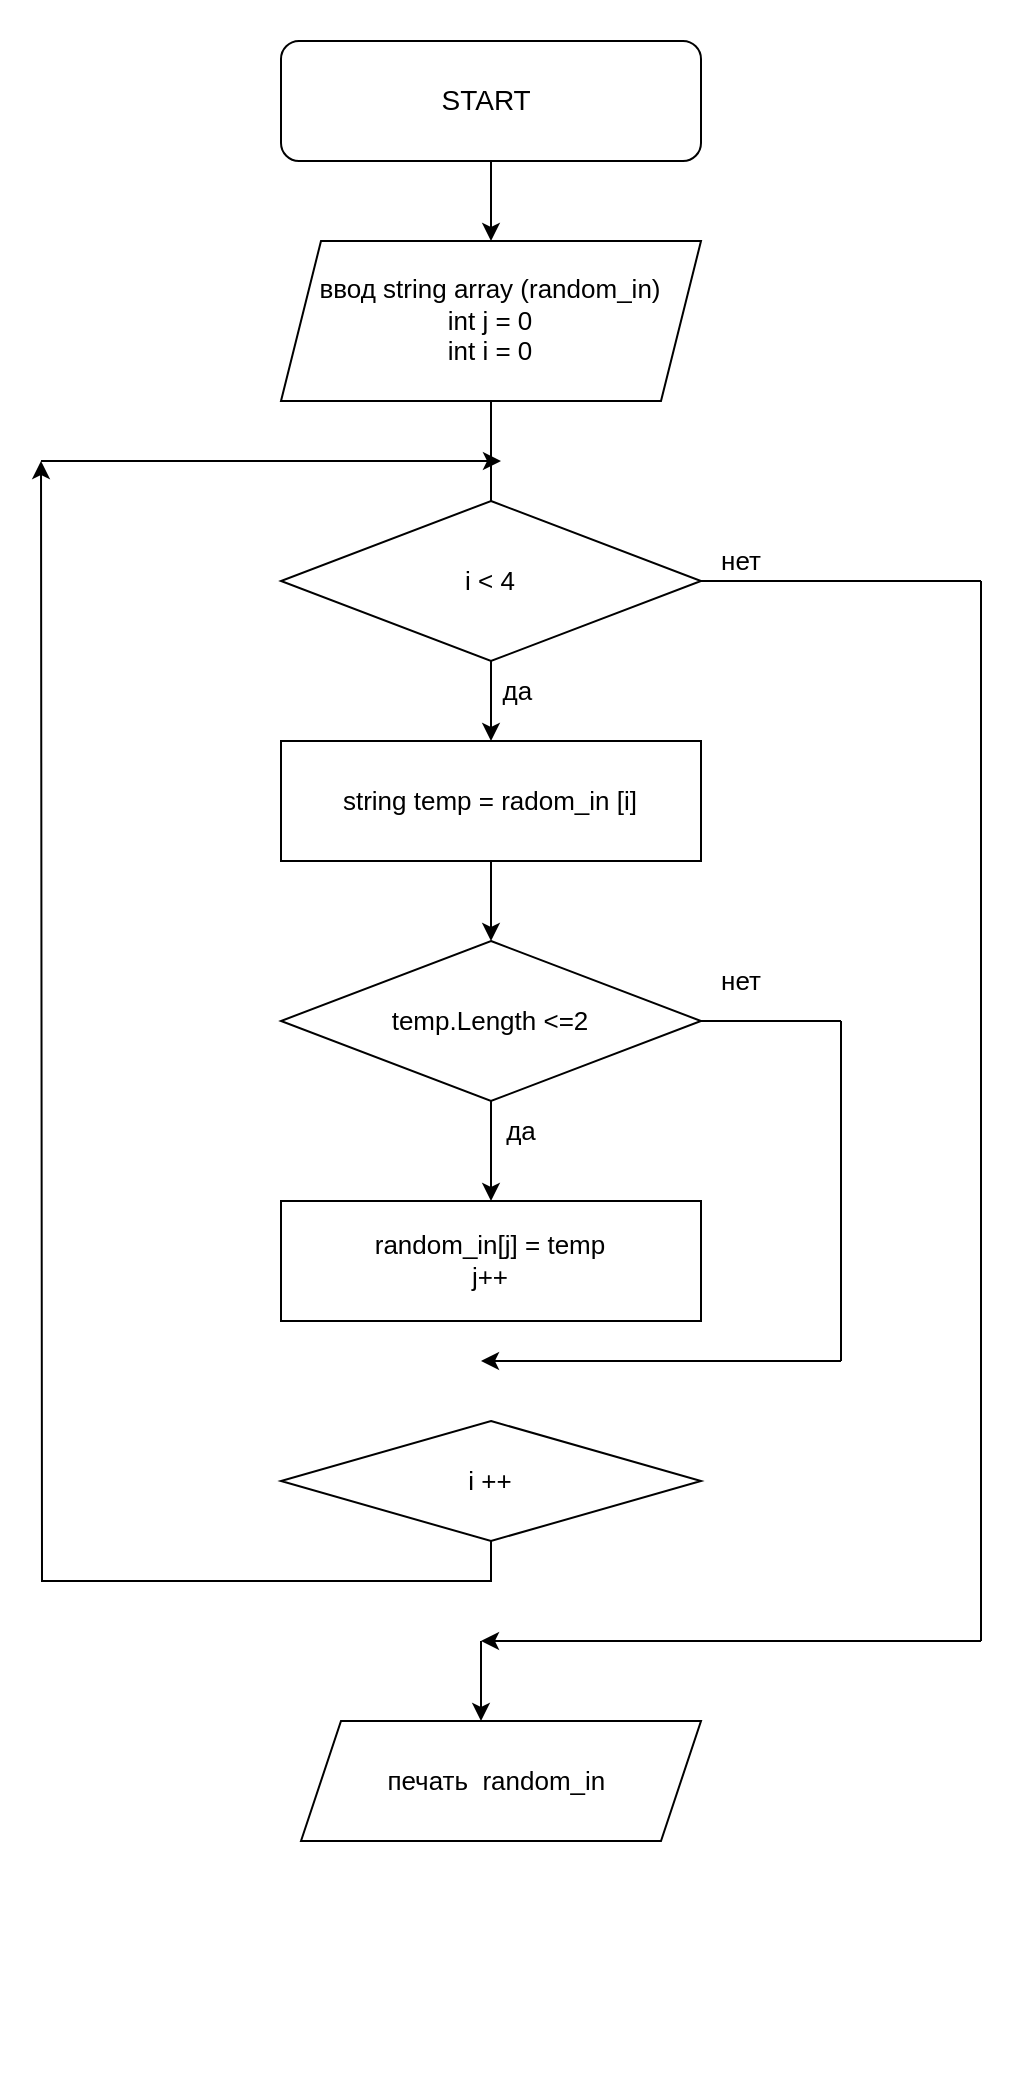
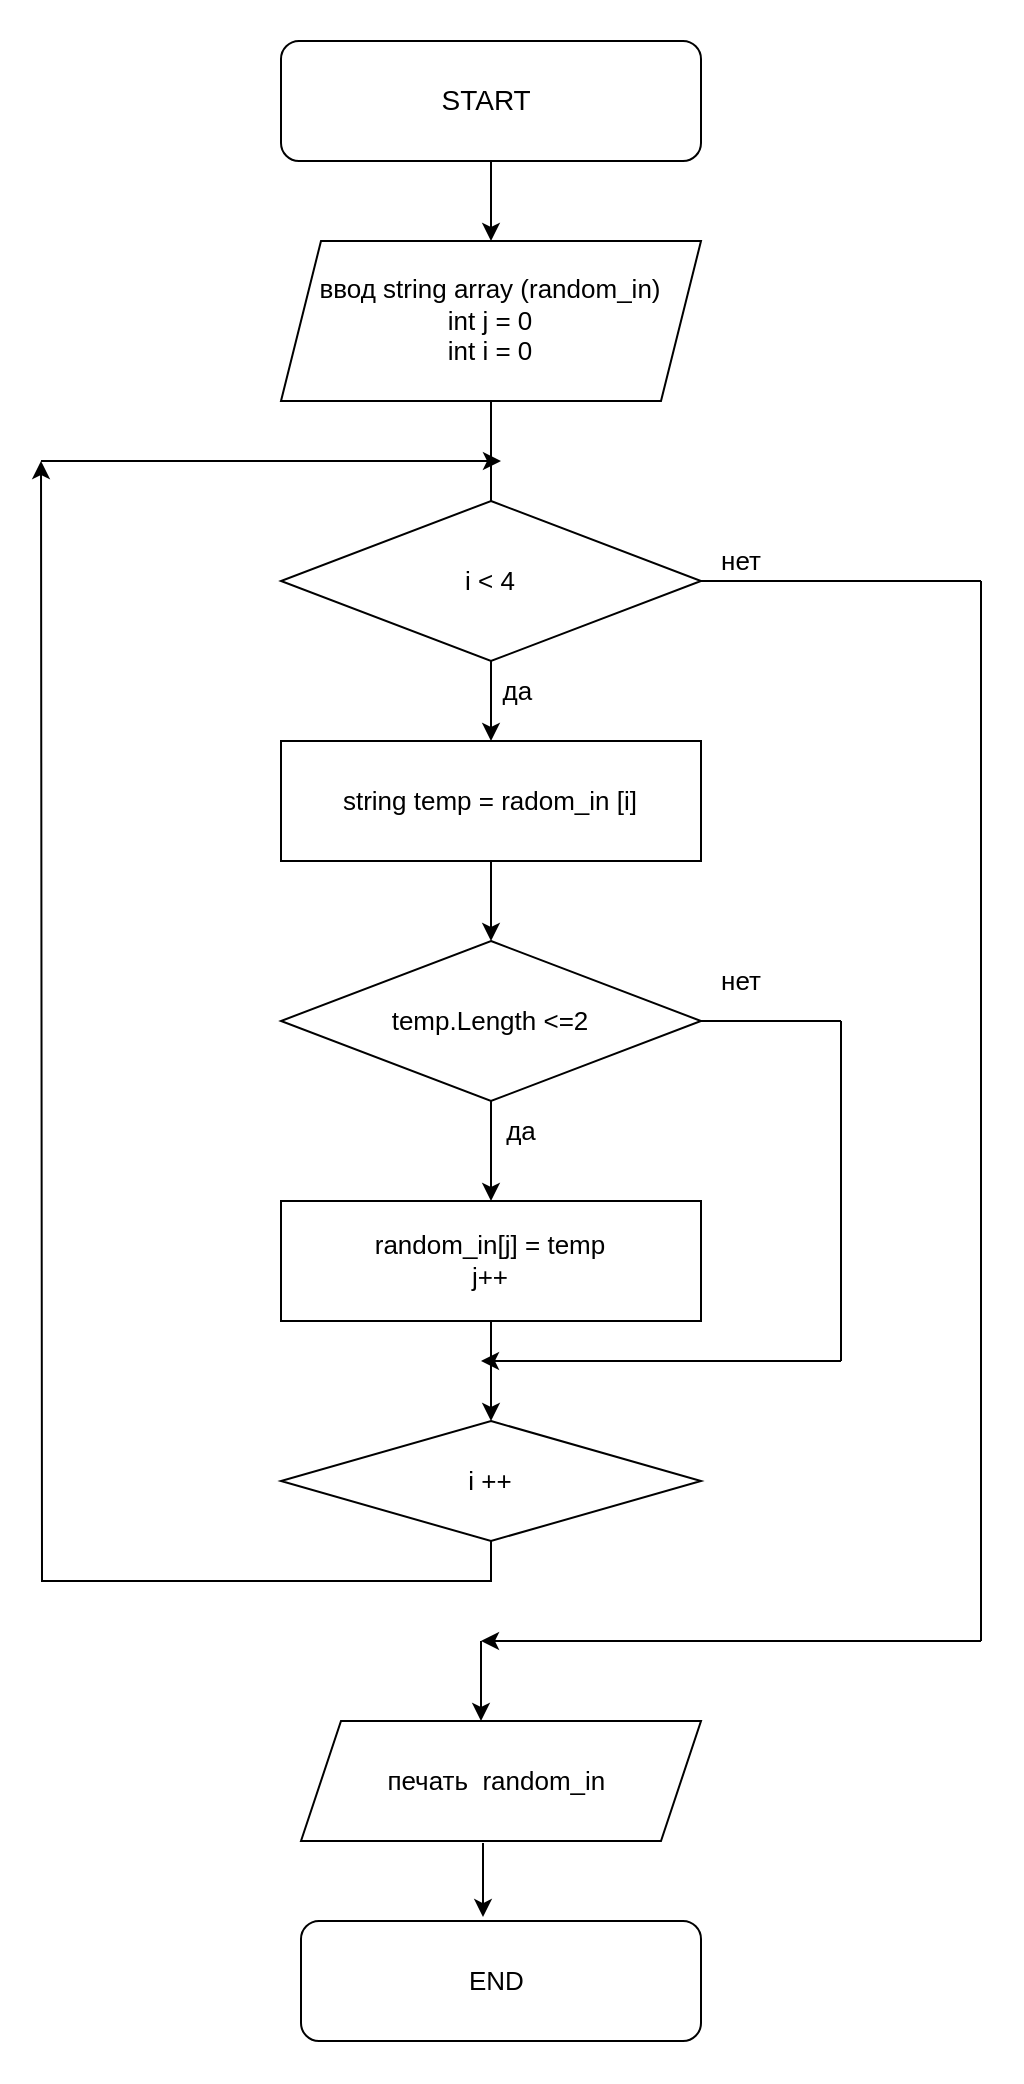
edge "random_in[j] = temp j++" -> "i ++": added
edge "печать random_in" -> "END": added
node "END": added
